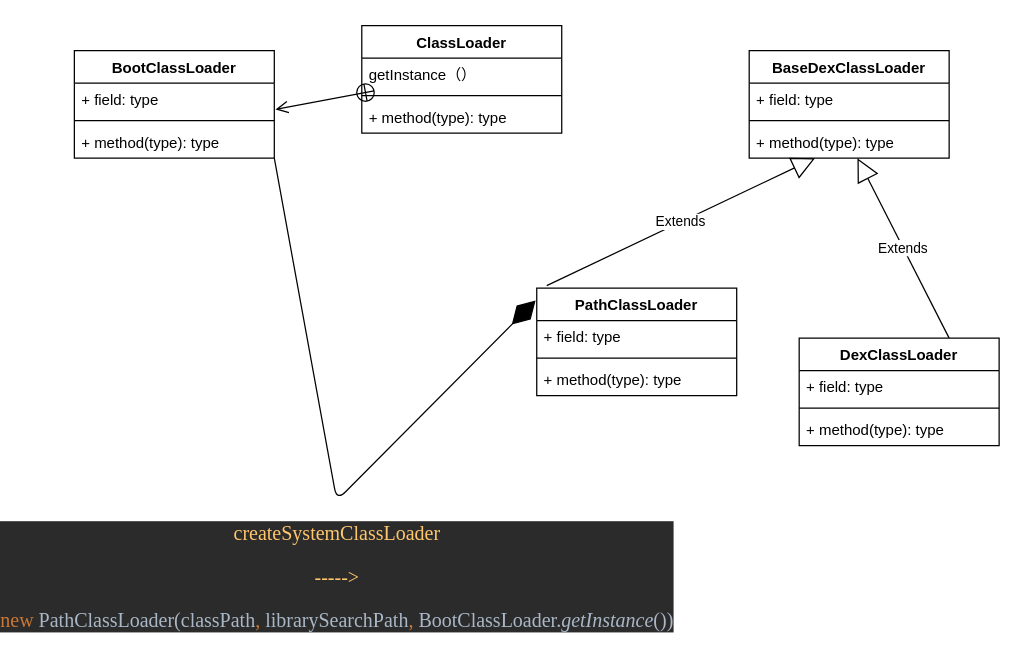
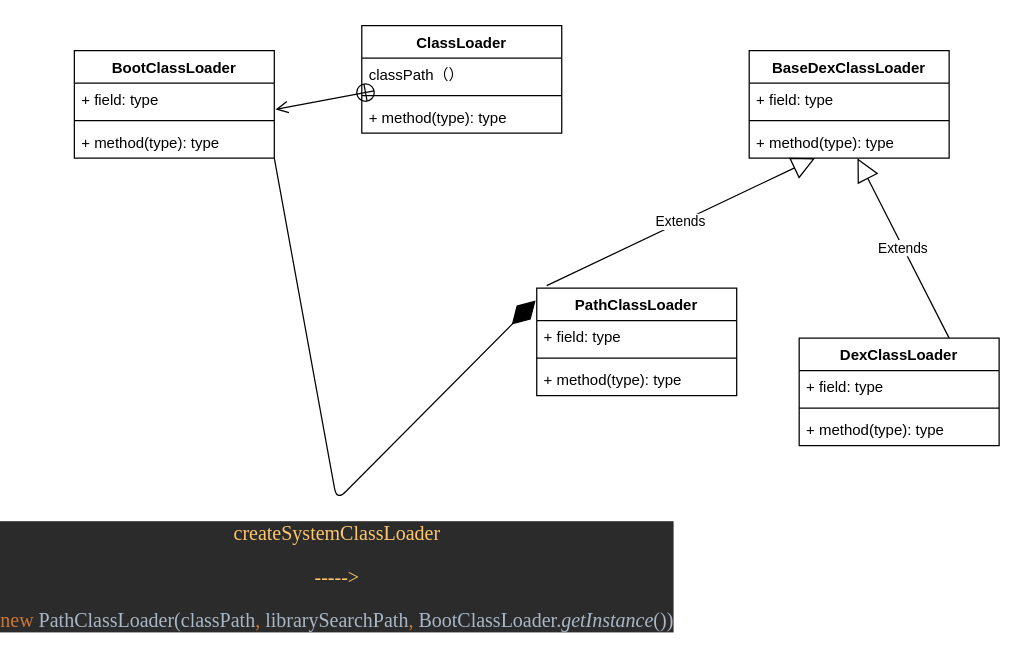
node "getInstance（）": label "getInstance（）" -> "classPath（）"
